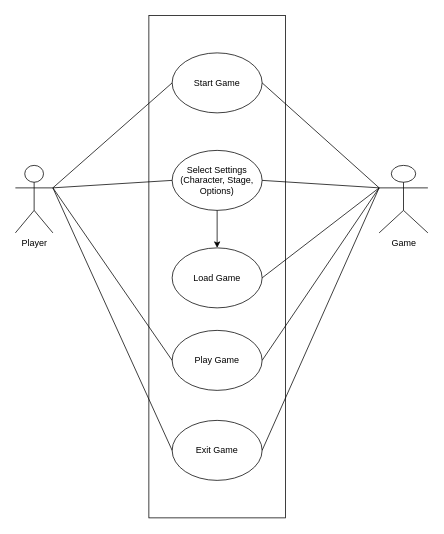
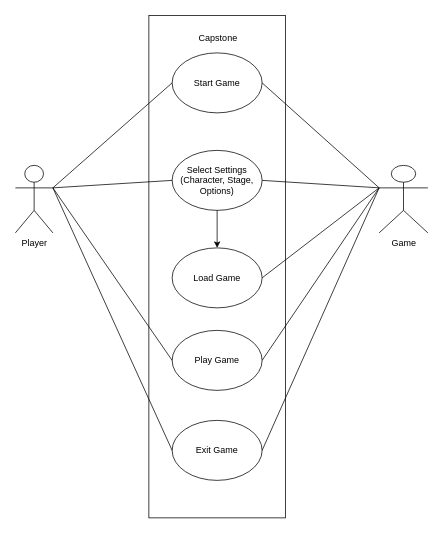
node "Capstone": added
